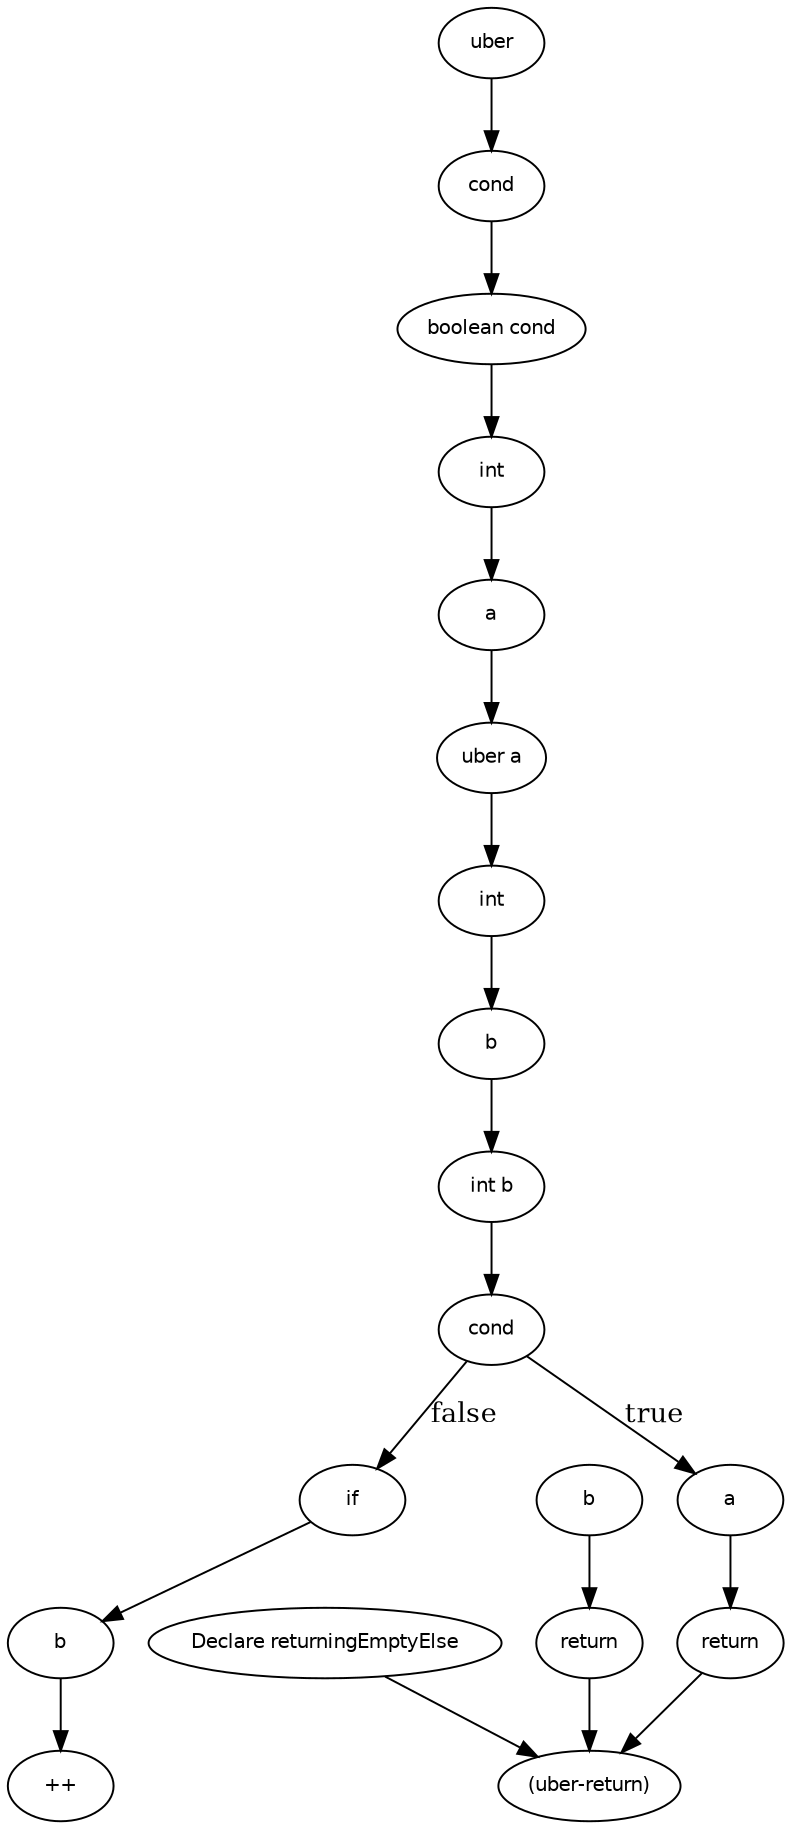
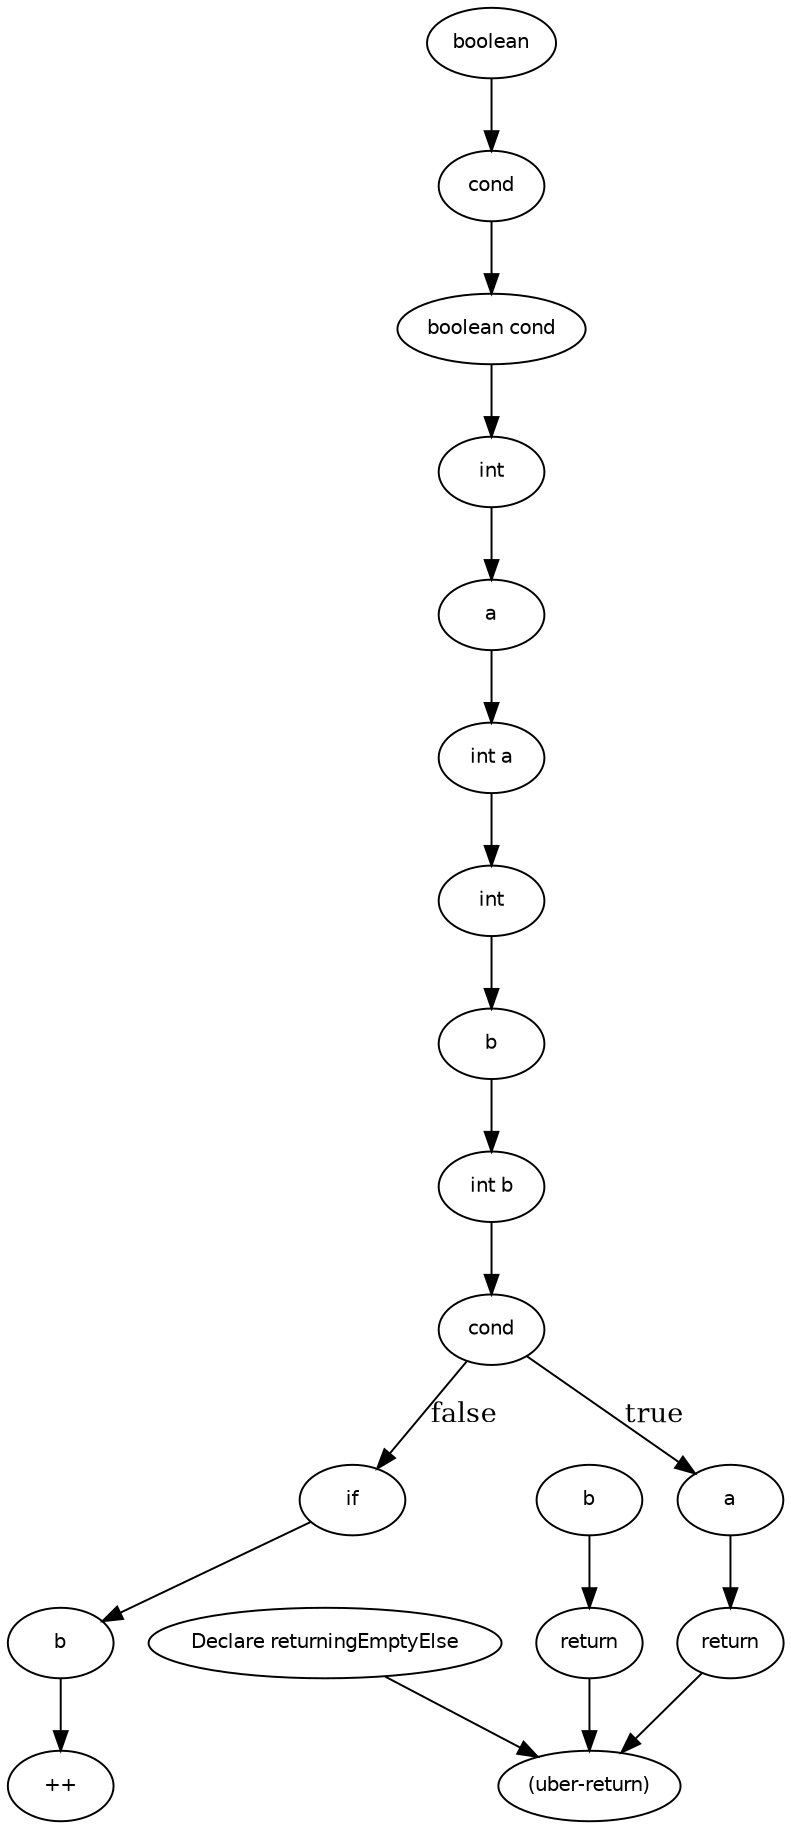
node "uber": label "uber" -> "boolean"
node "uber a": label "uber a" -> "int a"
